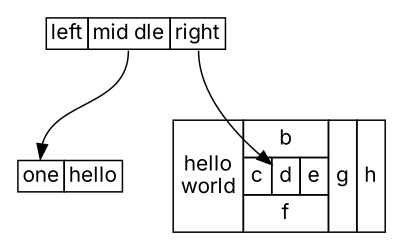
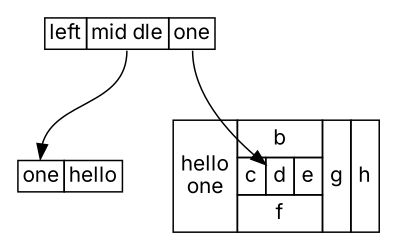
node "left": text "right" -> "one"
node "hello": text "world" -> "one"
